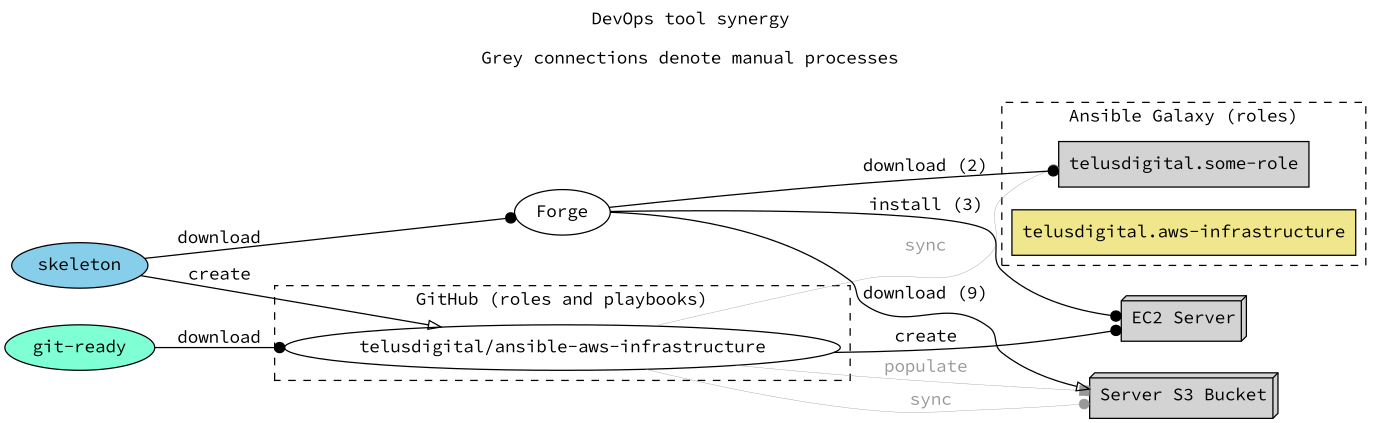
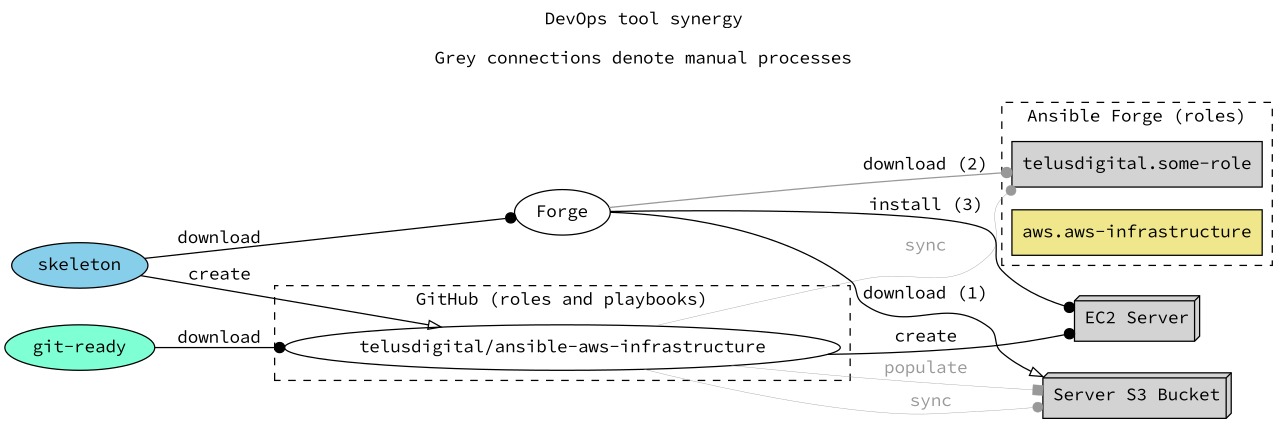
cluster "Ansible Galaxy (roles)": label "Ansible Galaxy (roles)" -> "Ansible Forge (roles)"
edge "Forge" -> "telusdigital.some-role": color black -> #999999
node "telusdigital.aws-infrastructure": label "telusdigital.aws-infrastructure" -> "aws.aws-infrastructure"
edge "Forge" -> "Server S3 Bucket": label "download (9)" -> "download (1)"
